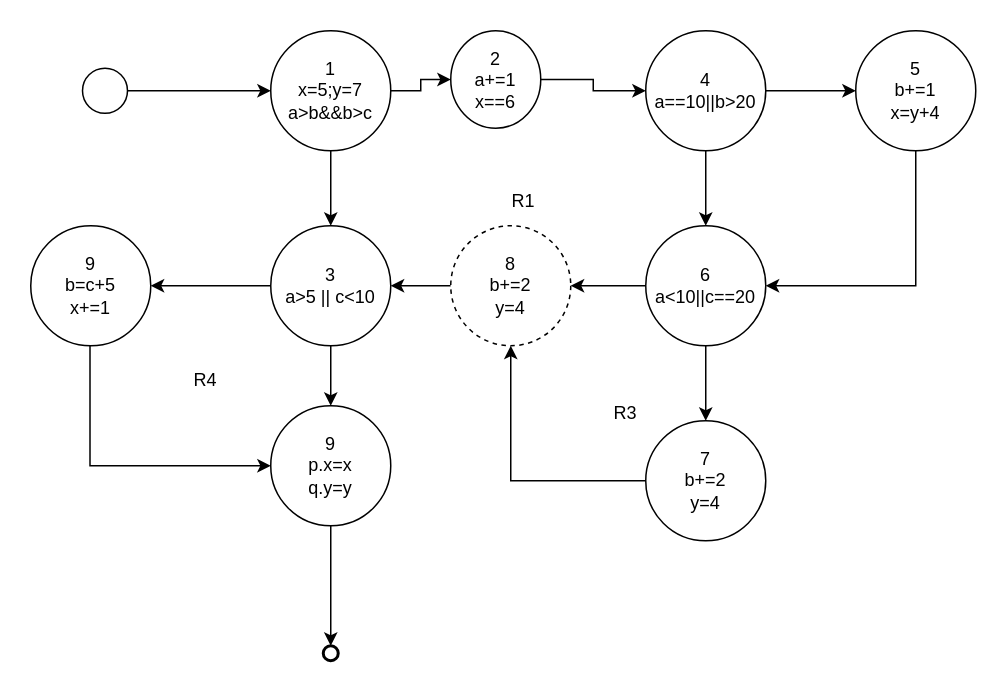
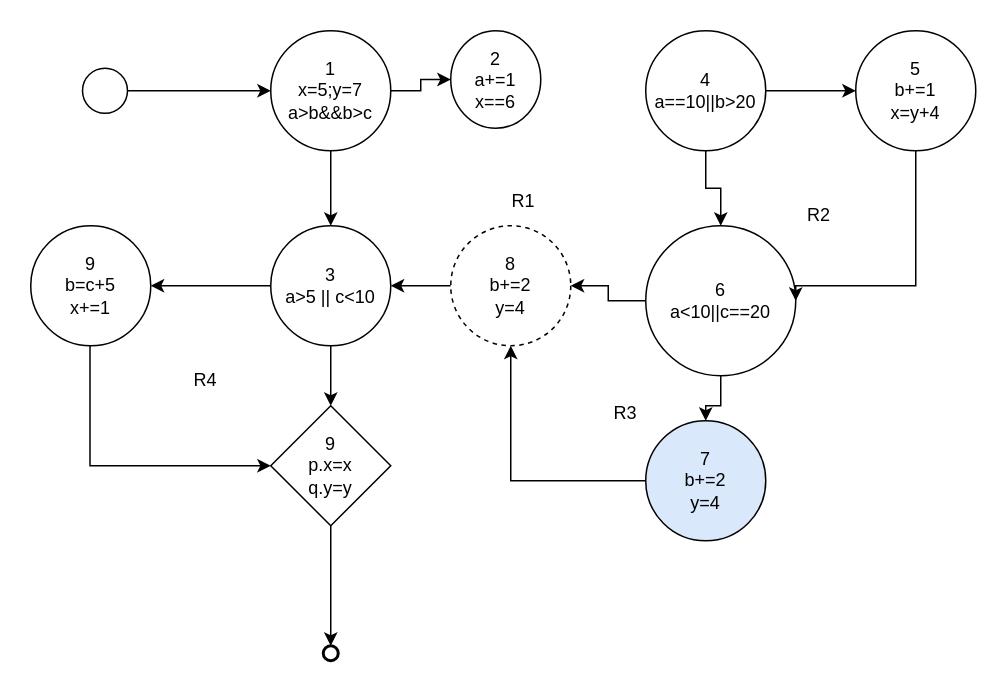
edge "2 a+=1 x==6" -> "4 a==10||b>20": removed
node "R2": added
node "6 a<10||c==20": size 120x120 -> 150x150
node "9 p.x=x q.y=y": shape ellipse -> diamond
node "7 b+=2 y=4": fillcolor #ffffff -> #dae8fc
